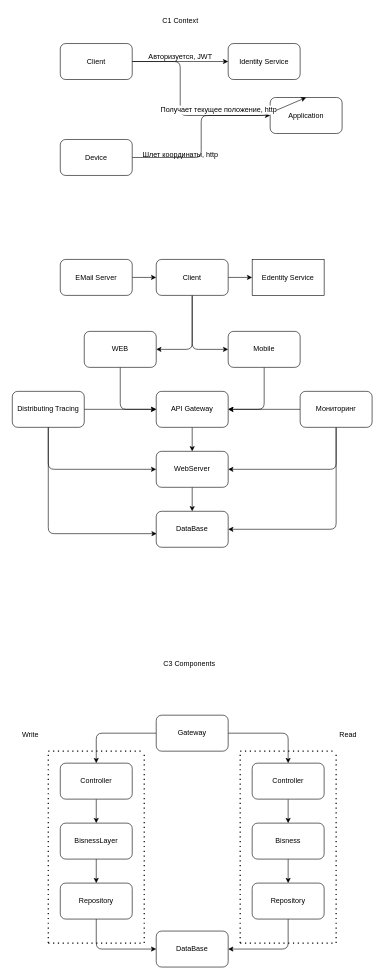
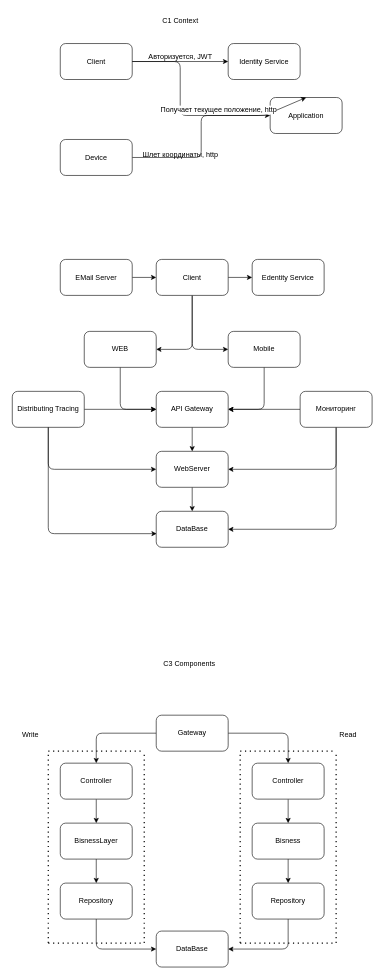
node "Edentity Service": shape rectangle -> rounded rectangle
